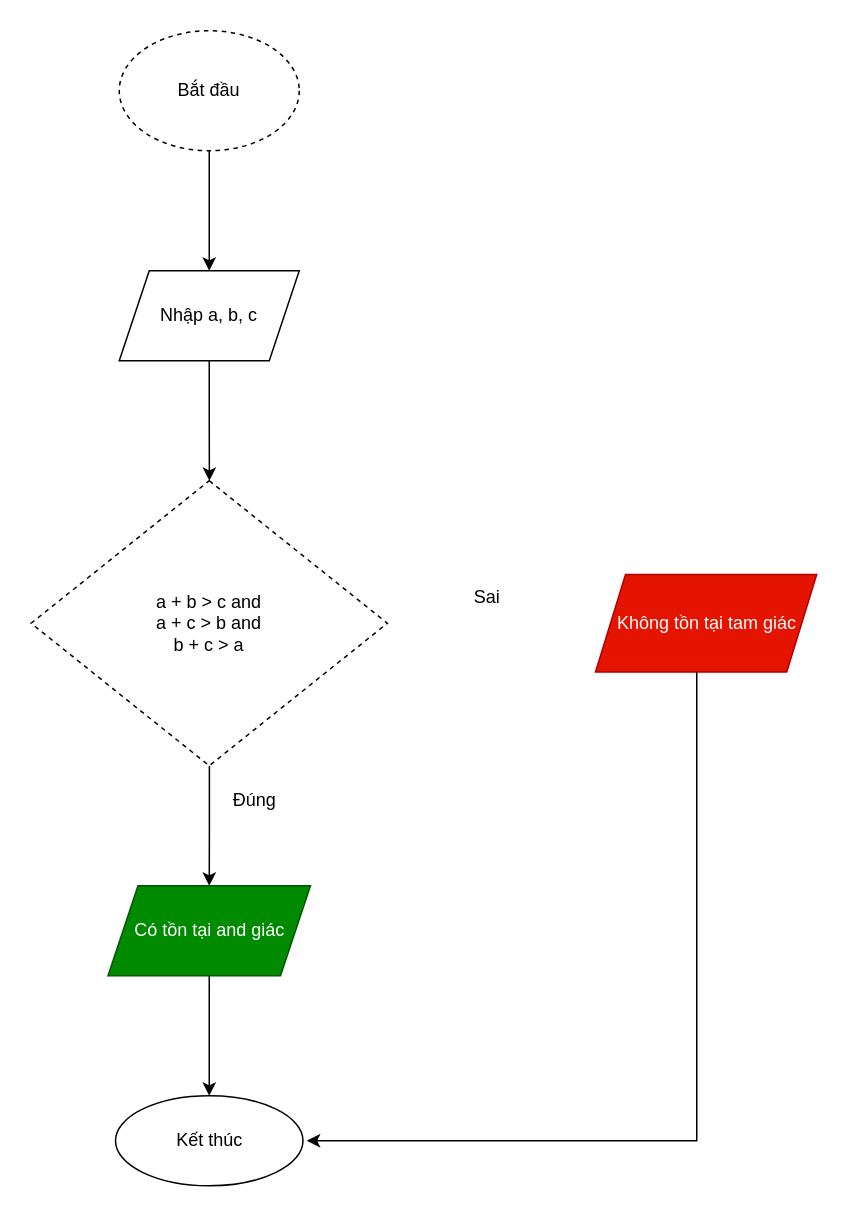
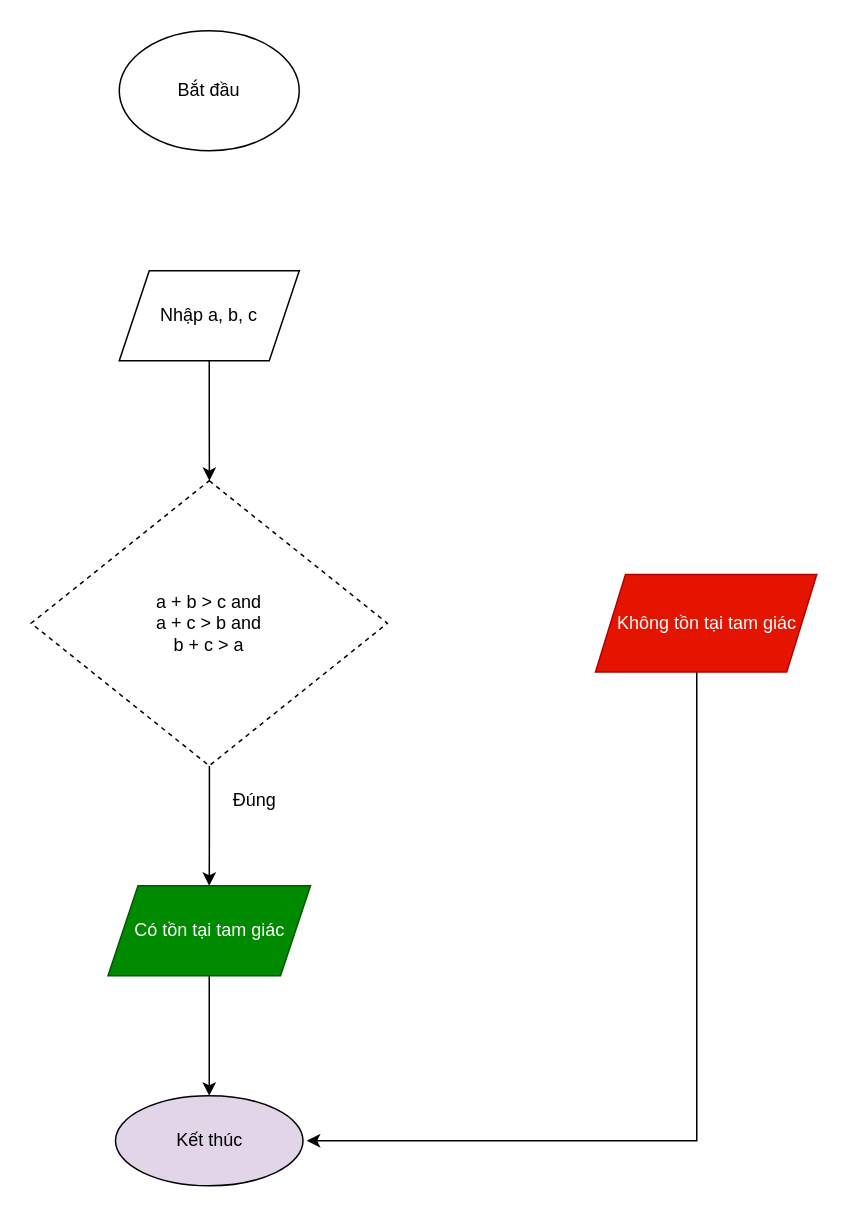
node "Bắt đầu": style dashed -> solid
edge "Bắt đầu" -> "Nhập a, b, c": removed
node "Sai": removed
node "Có tồn tại and giác": label "Có tồn tại and giác" -> "Có tồn tại tam giác"
node "Kết thúc": fillcolor #ffffff -> #e1d5e7
